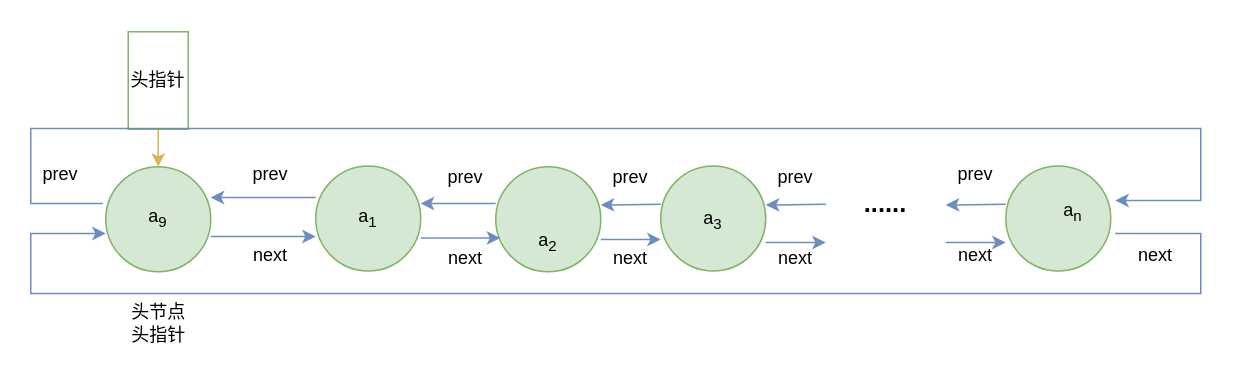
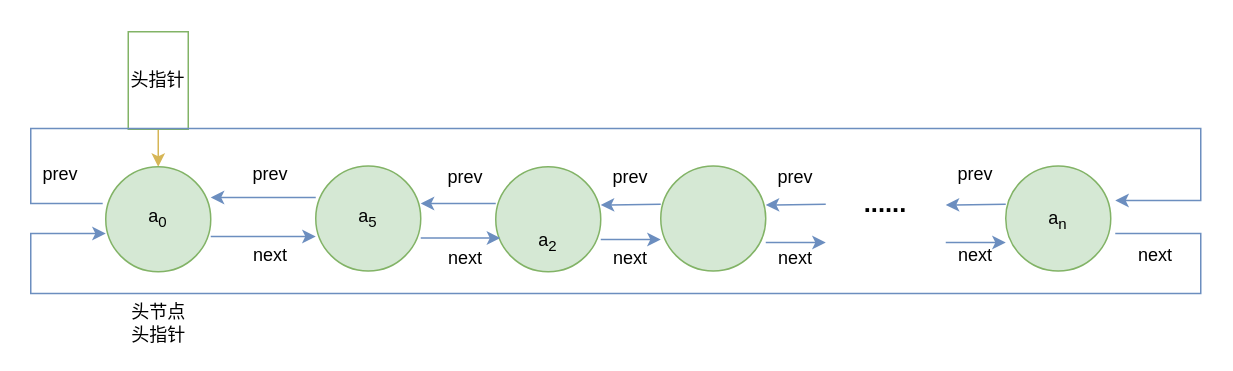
node "an": moved (1073, 212) -> (1058, 219)
node "a9": label "a9" -> "a0"
node "a1": label "a1" -> "a5"
node "a3": removed
